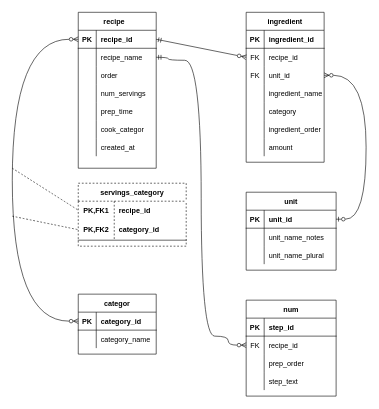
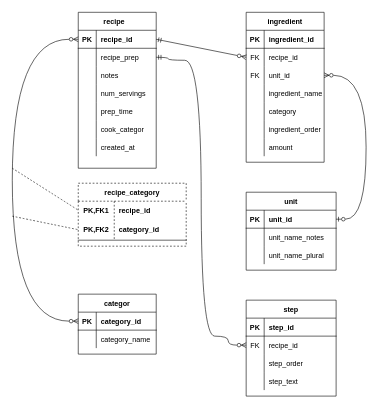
node "recipe_name": label "recipe_name" -> "recipe_prep"
node "order": label "order" -> "notes"
node "servings_category": label "servings_category" -> "recipe_category"
node "num": label "num" -> "step"
node "prep_order": label "prep_order" -> "step_order"
